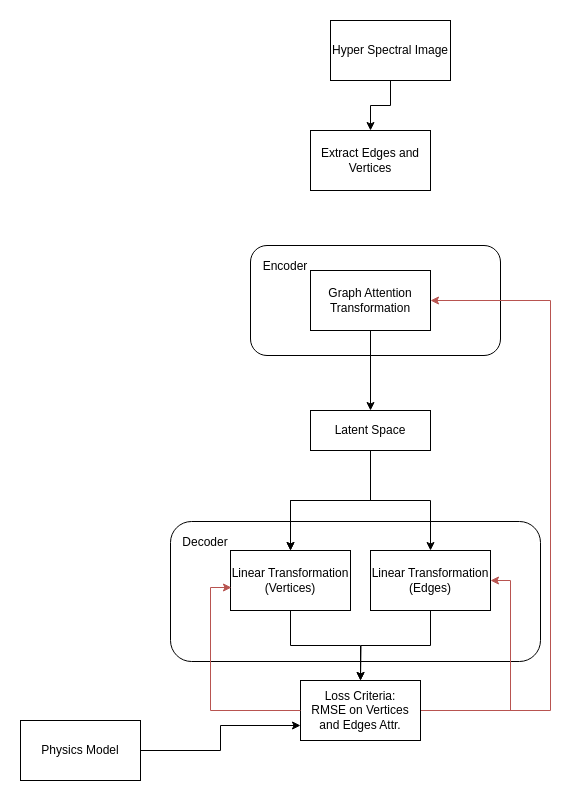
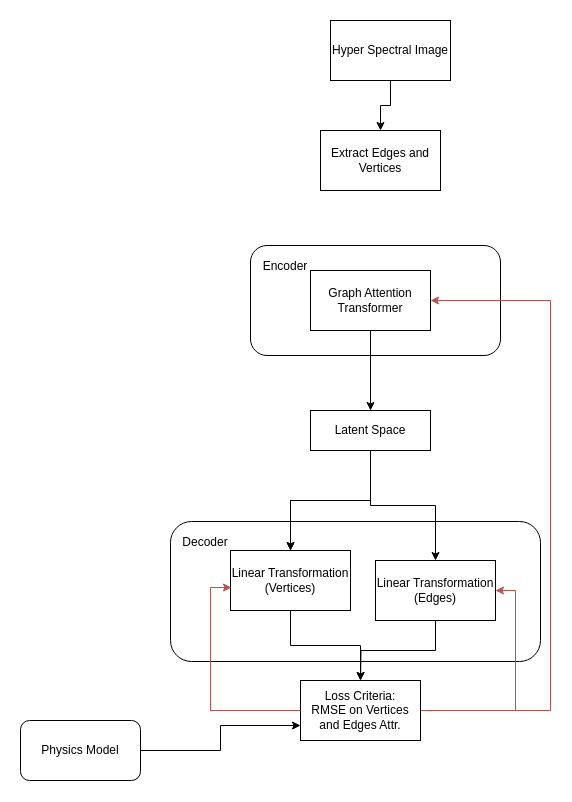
node "Extract Edges and Vertices": moved (371, 161) -> (381, 161)
node "Graph Attention Transformation": label "Graph Attention Transformation" -> "Graph Attention Transformer"
node "Linear Transformation (Edges)": moved (431, 581) -> (436, 591)
node "Physics Model": shape rectangle -> rounded rectangle
